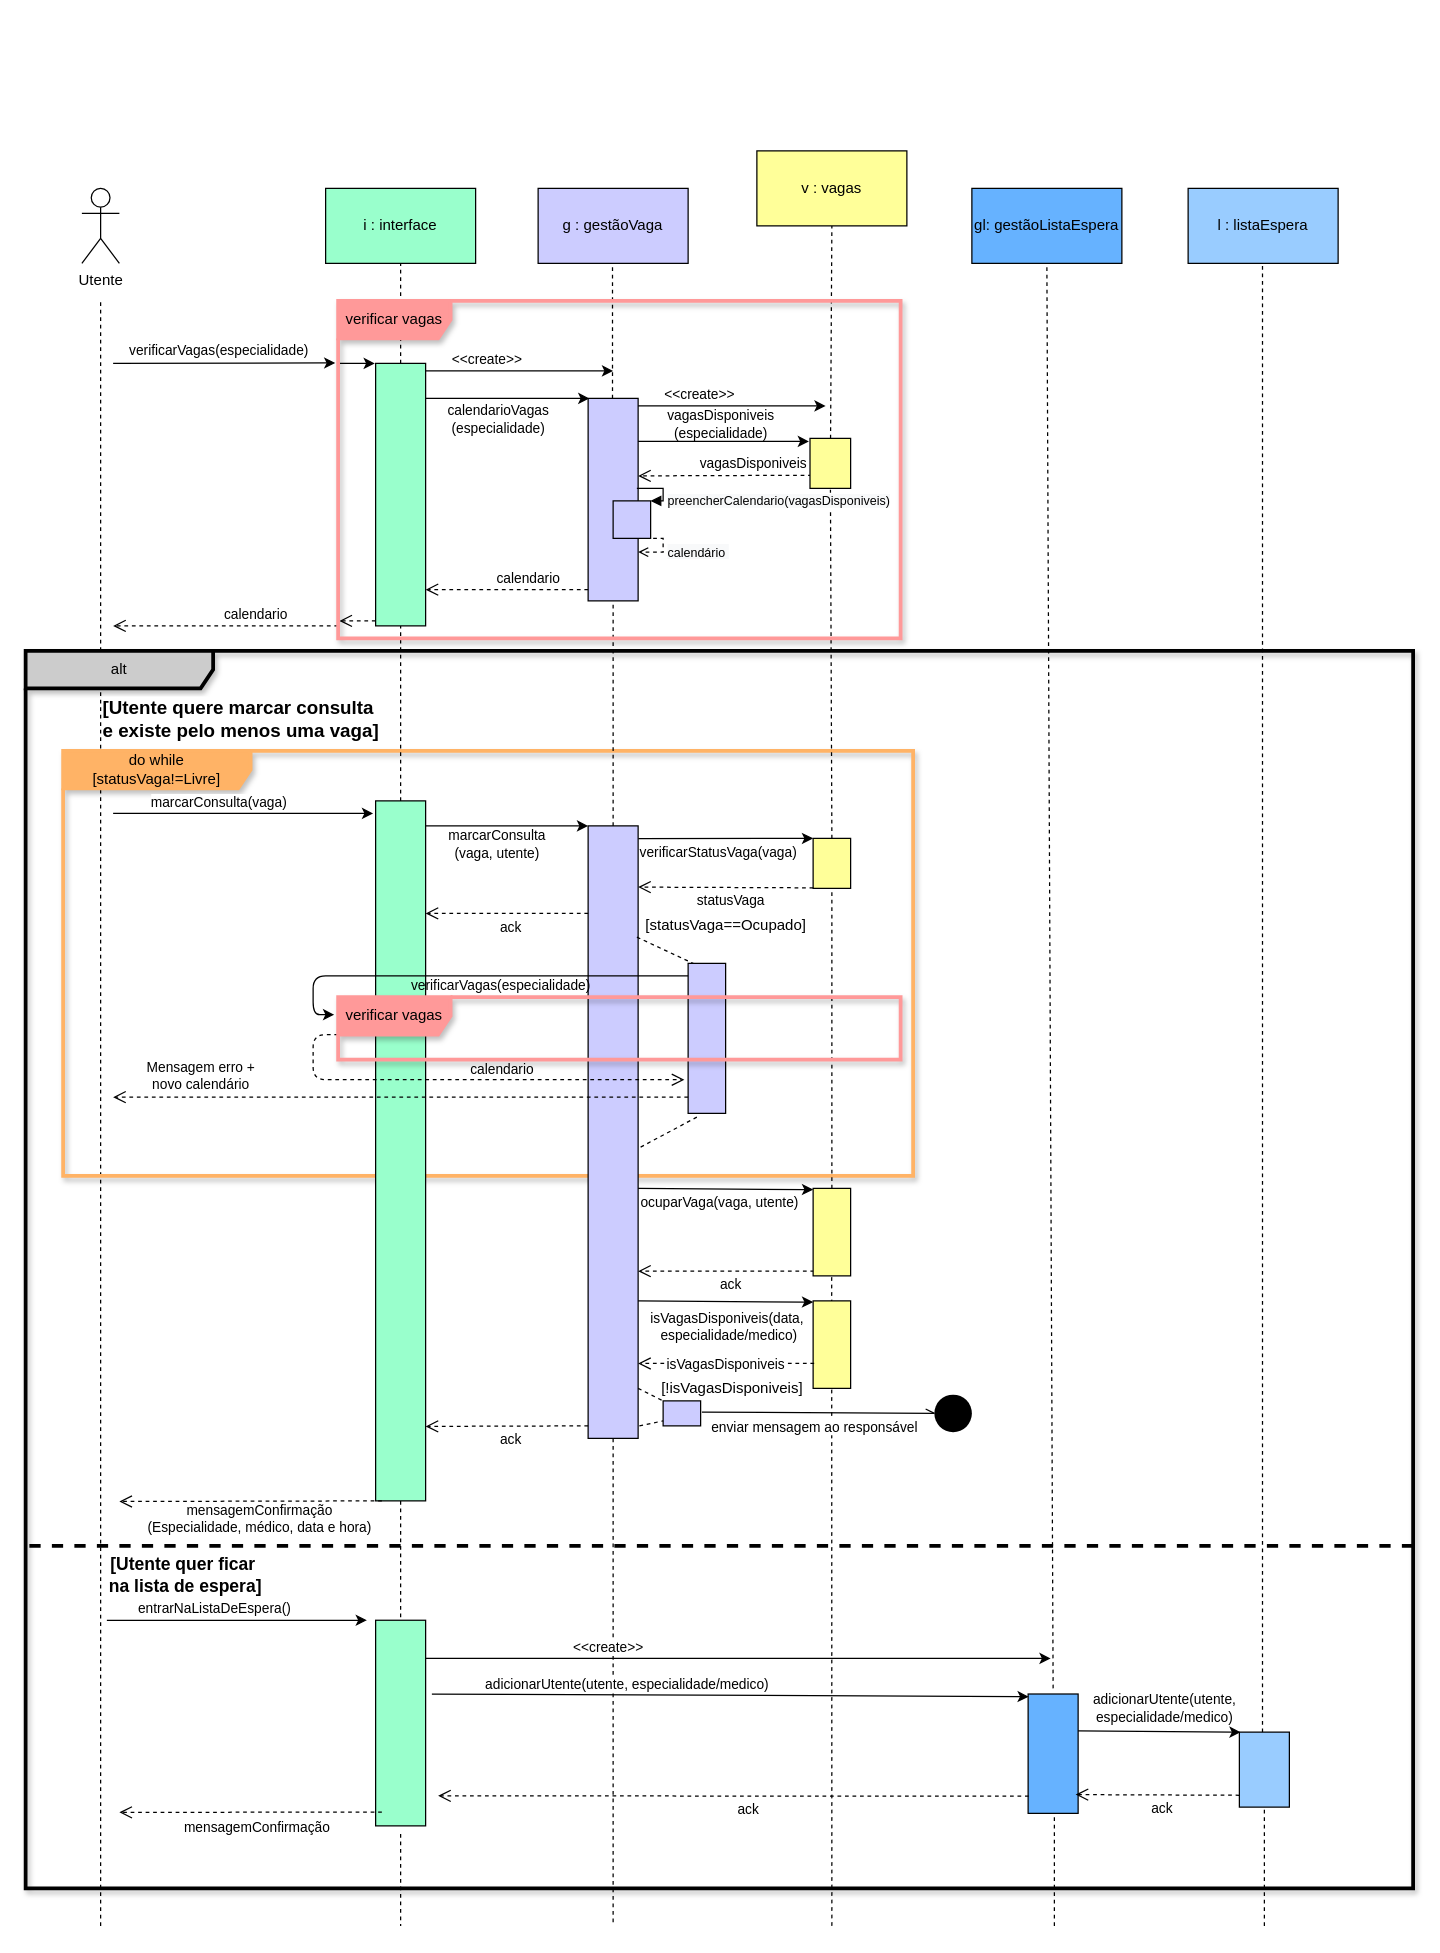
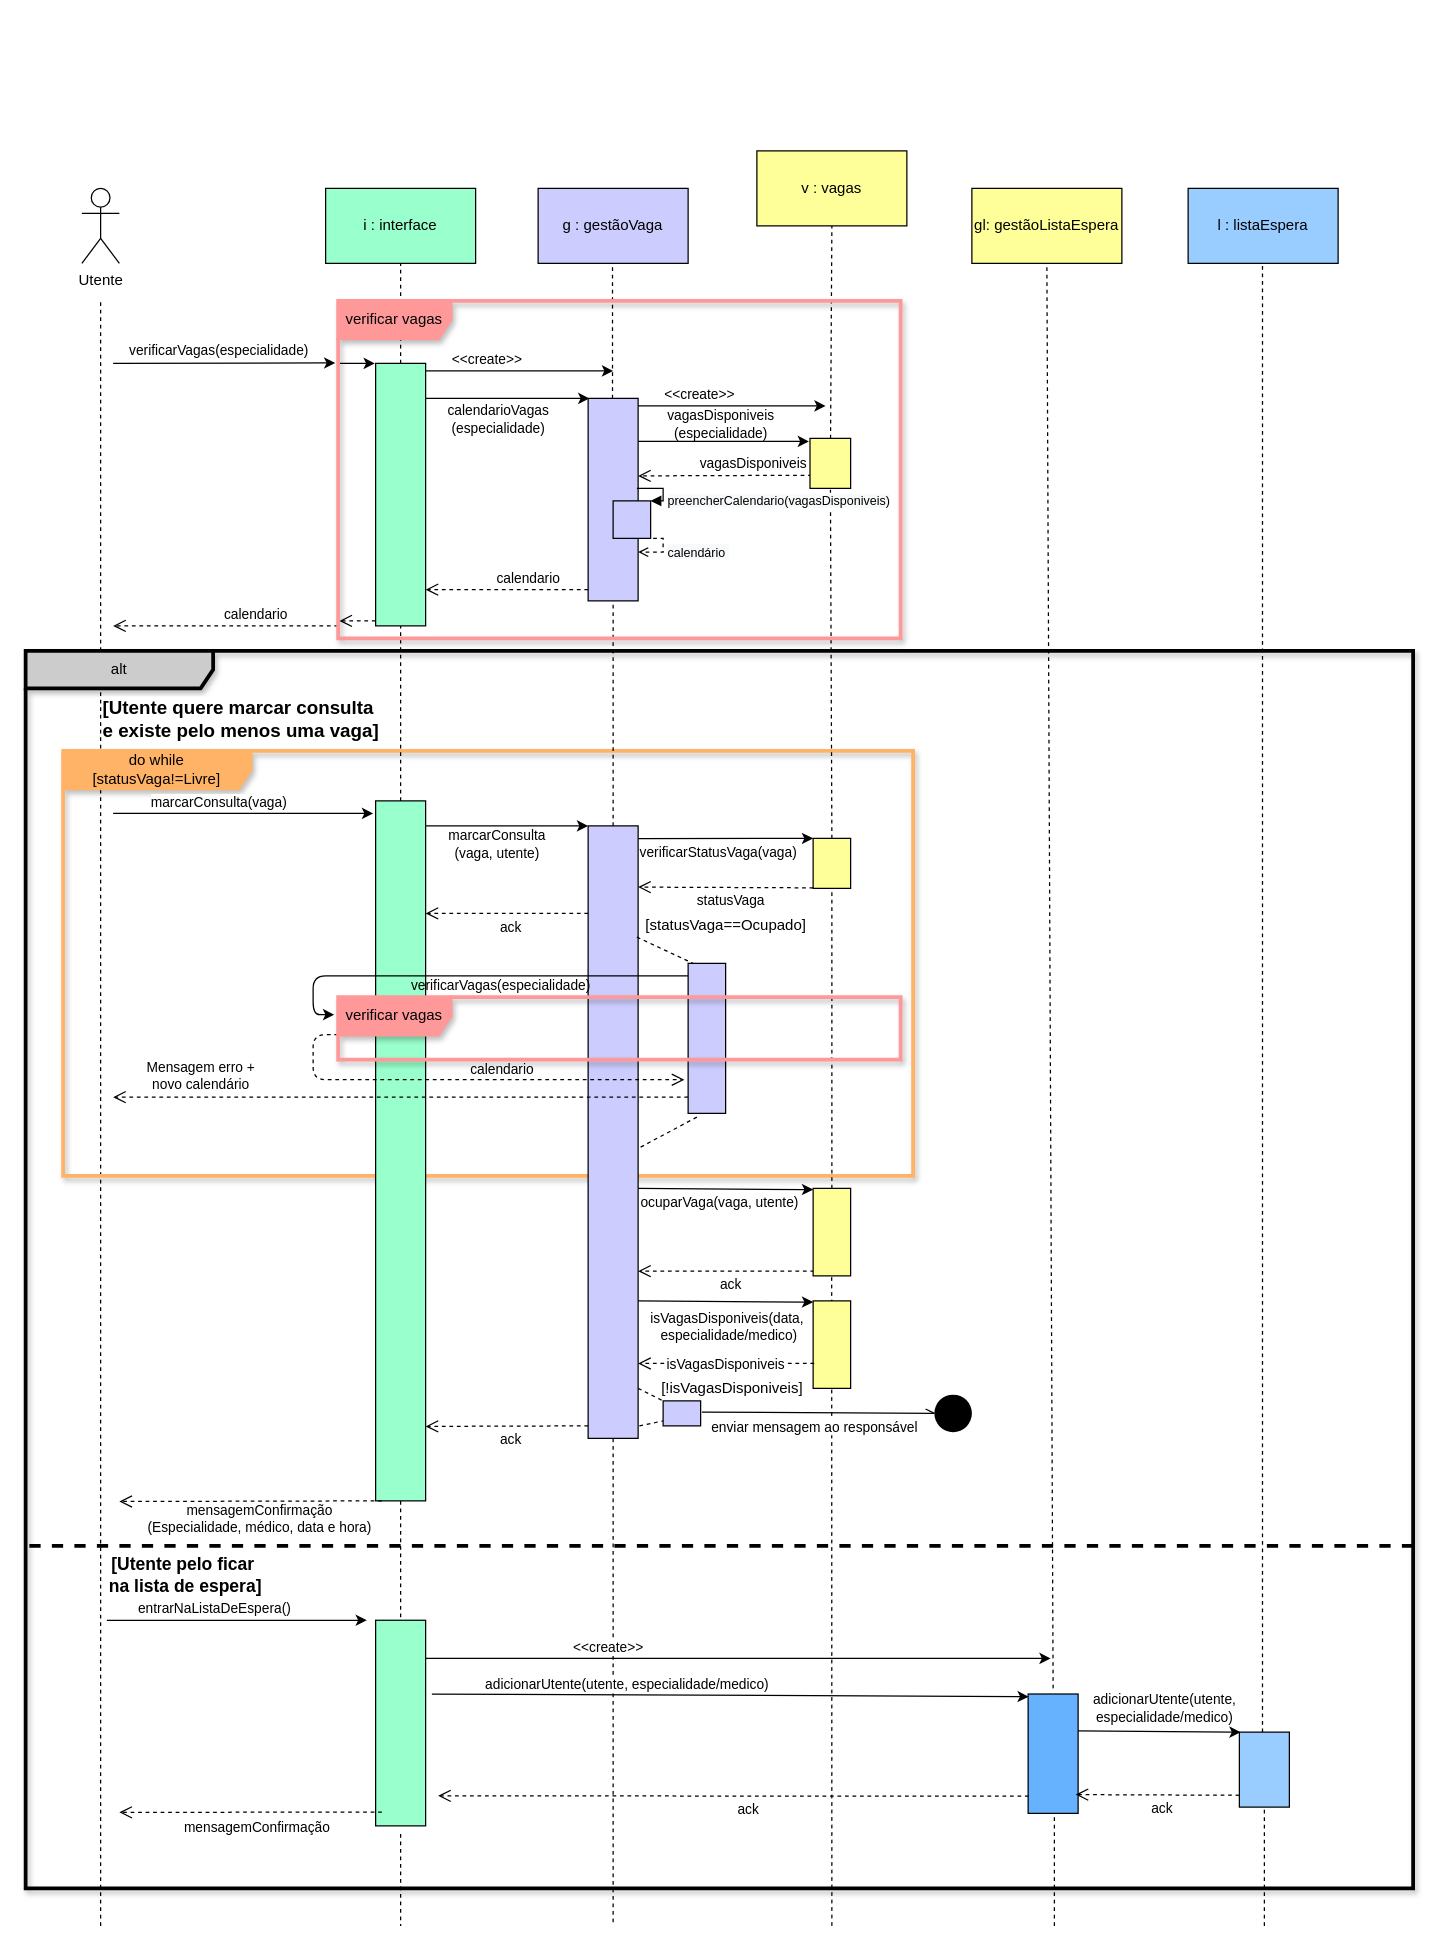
node "gl: gestãoListaEspera": fillcolor #66b2ff -> #ffff99
node "[Utente quer ficar na lista de espera]": label "[Utente quer ficar na lista de espera]" -> "[Utente pelo ficar na lista de espera]"
